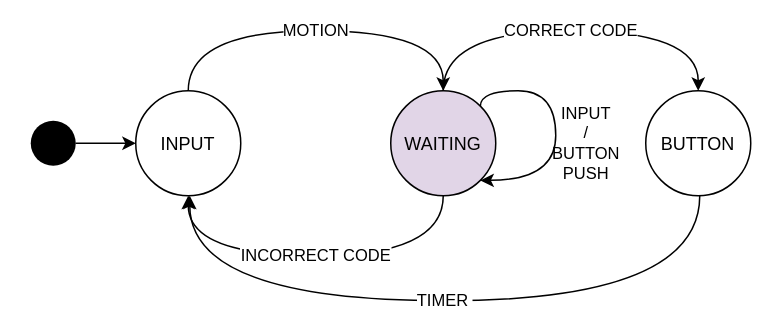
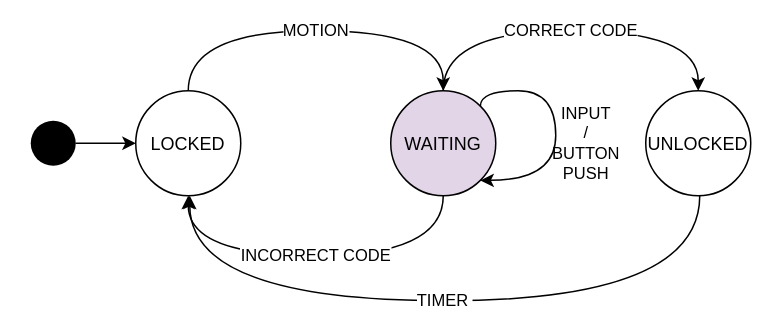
node "INPUT": label "INPUT" -> "LOCKED"
node "BUTTON": label "BUTTON" -> "UNLOCKED"
